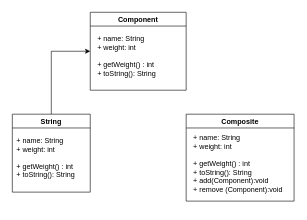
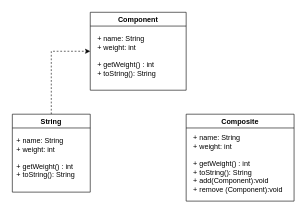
edge "String" -> "Component": style solid -> dashed
